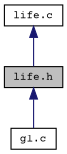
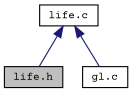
edge "gl.c" -> "life.h": now "gl.c" -> "life.c"
